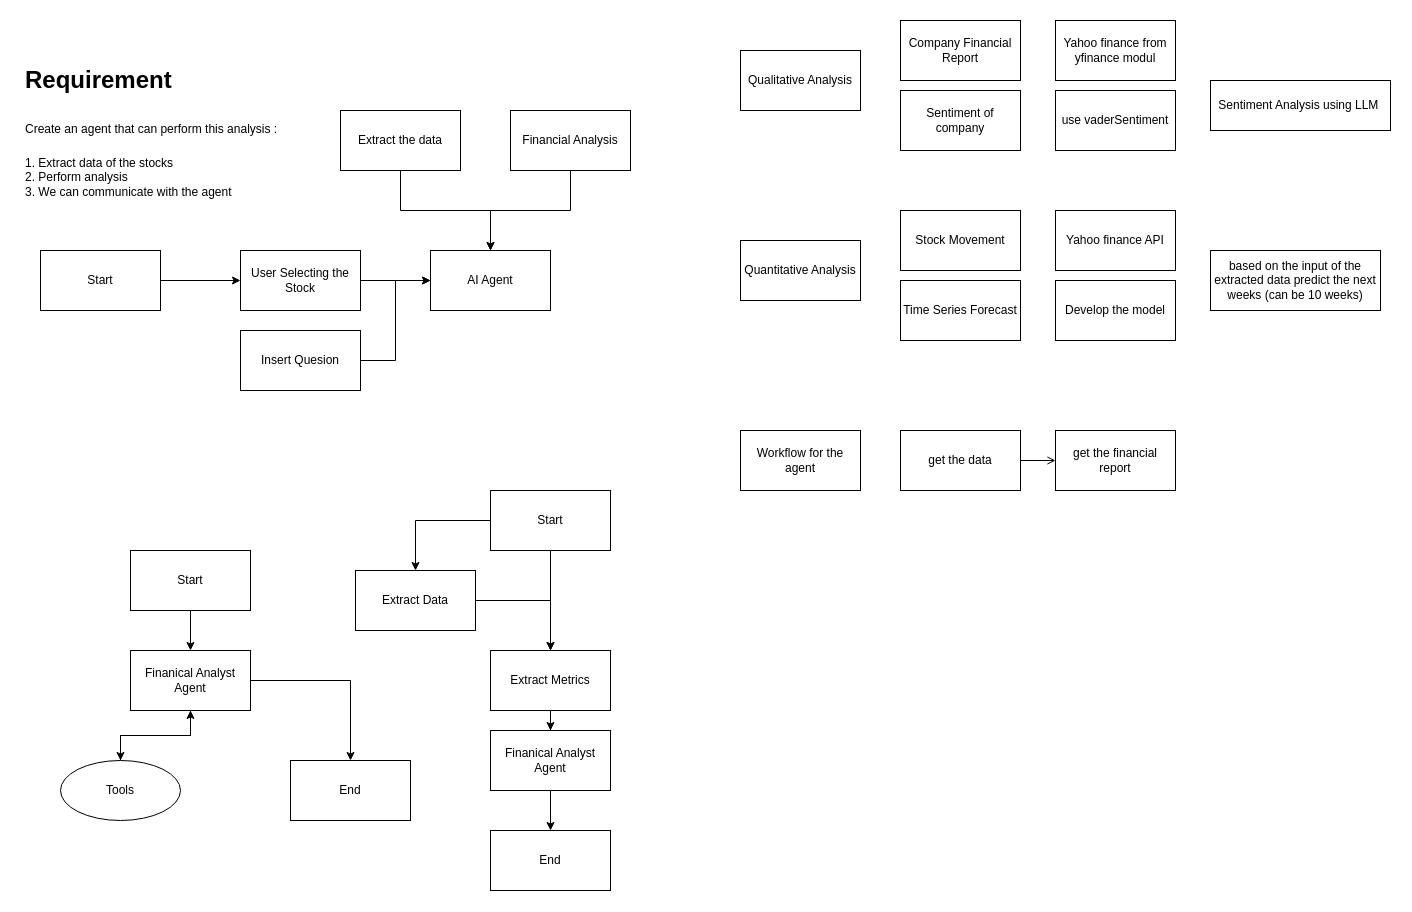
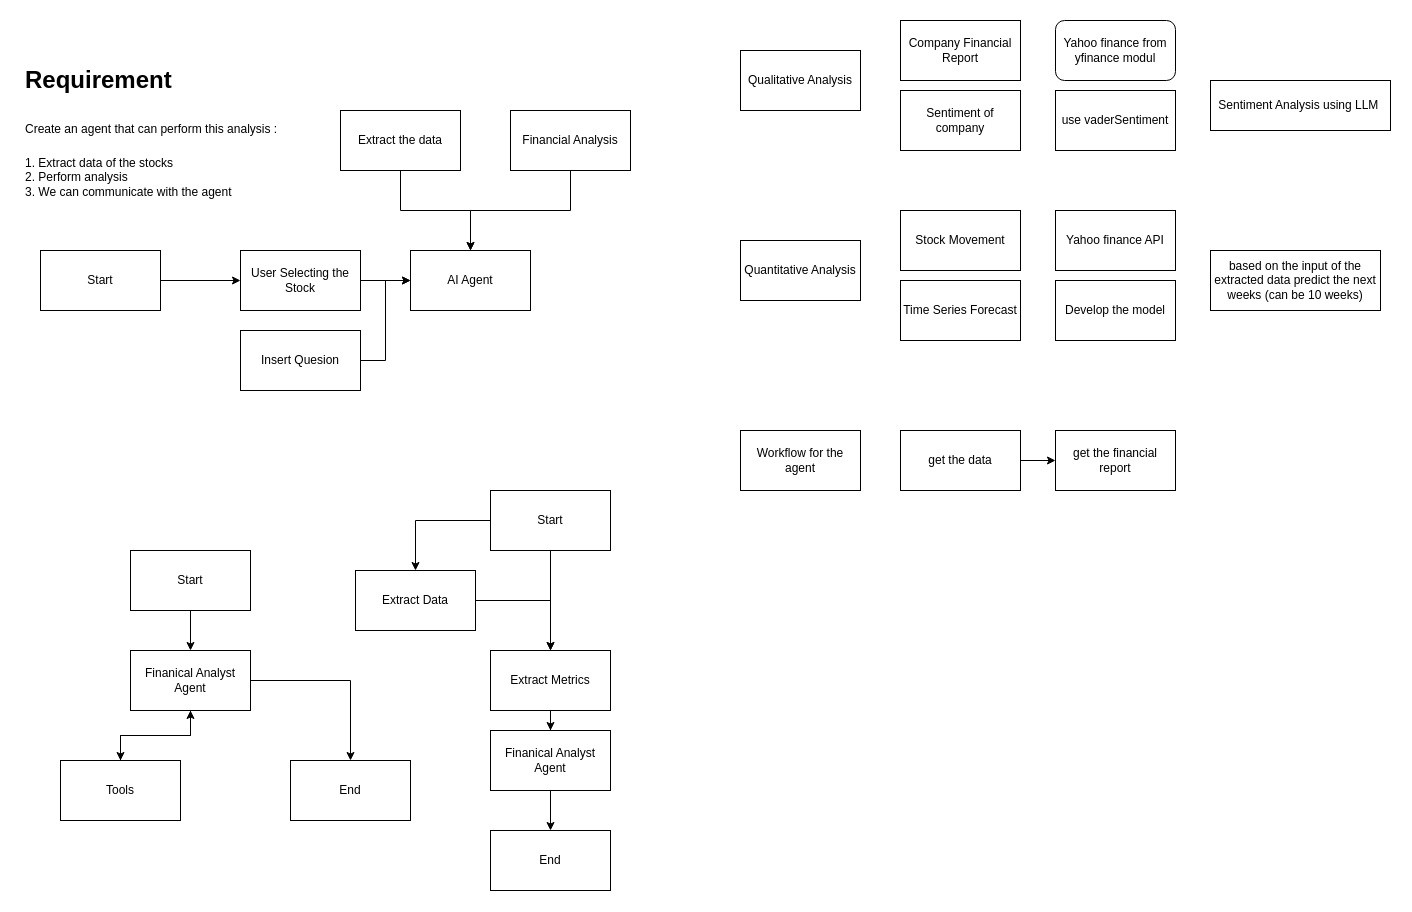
node "Yahoo finance from yfinance modul": shape rectangle -> rounded rectangle
node "AI Agent": moved (491, 281) -> (471, 281)
edge "get the data" -> "get the financial report": arrowhead open -> classic
node "Tools": shape ellipse -> rectangle
